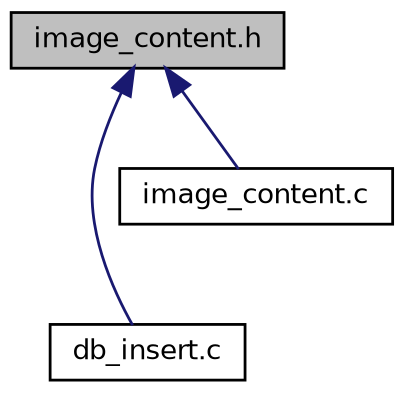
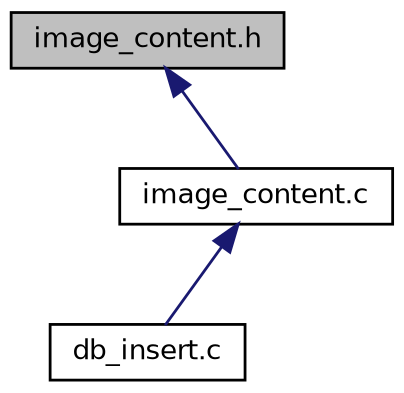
edge "db_insert.c" -> "image_content.h": now "db_insert.c" -> "image_content.c"
